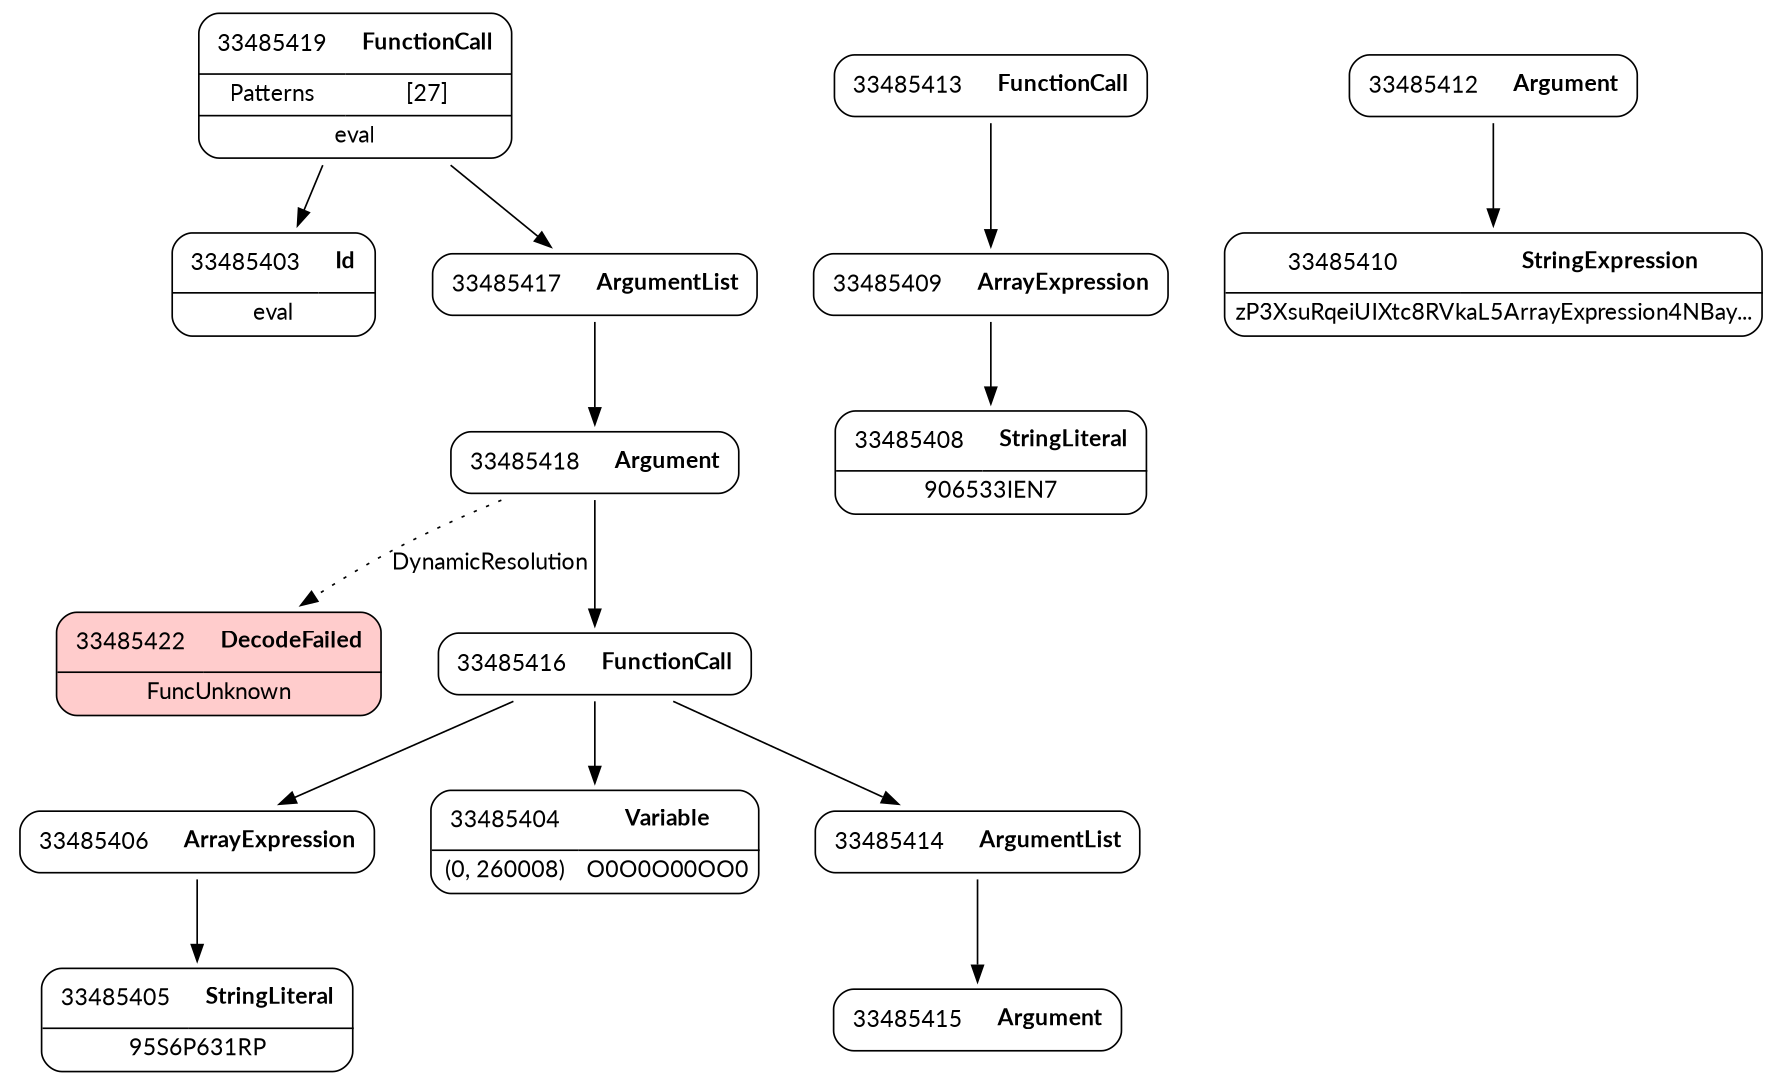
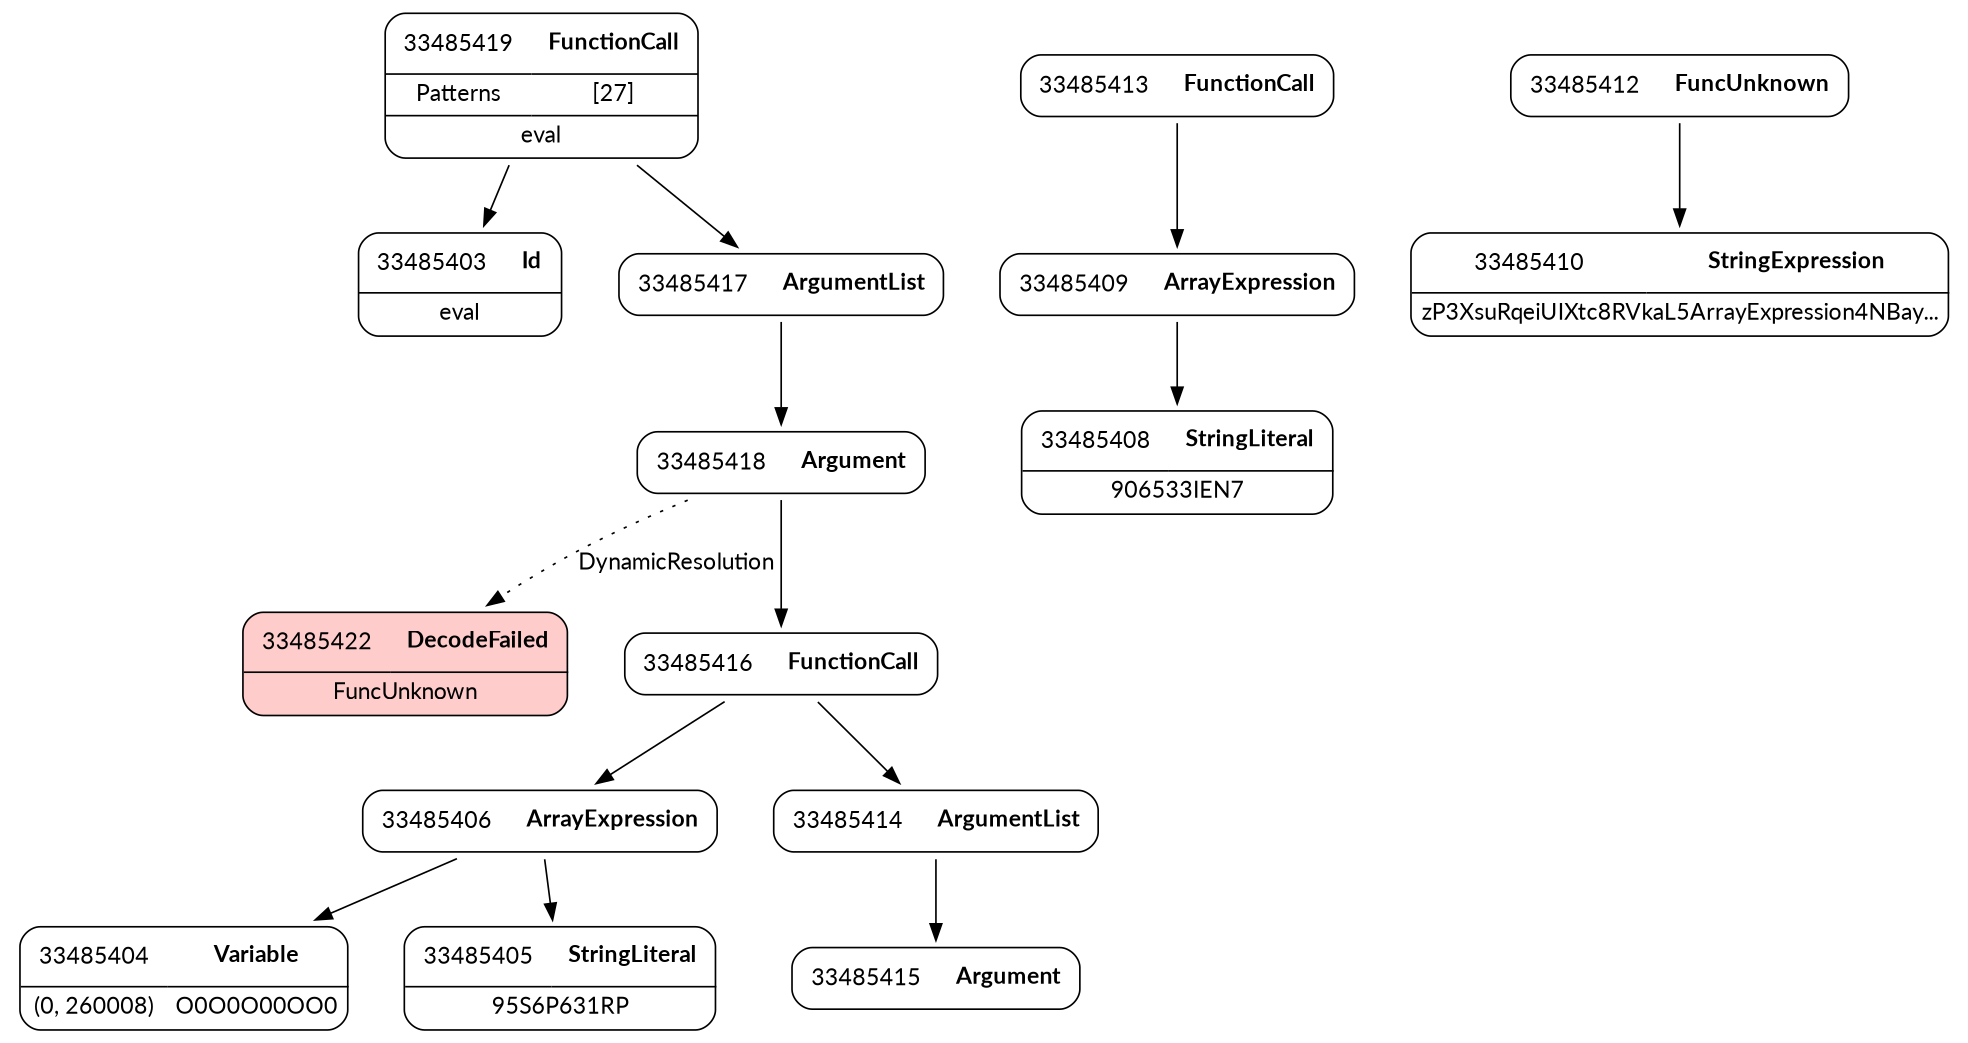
node "33485412": text "Argument" -> "FuncUnknown"
edge "33485416" -> "33485404": now "33485406" -> "33485404"
